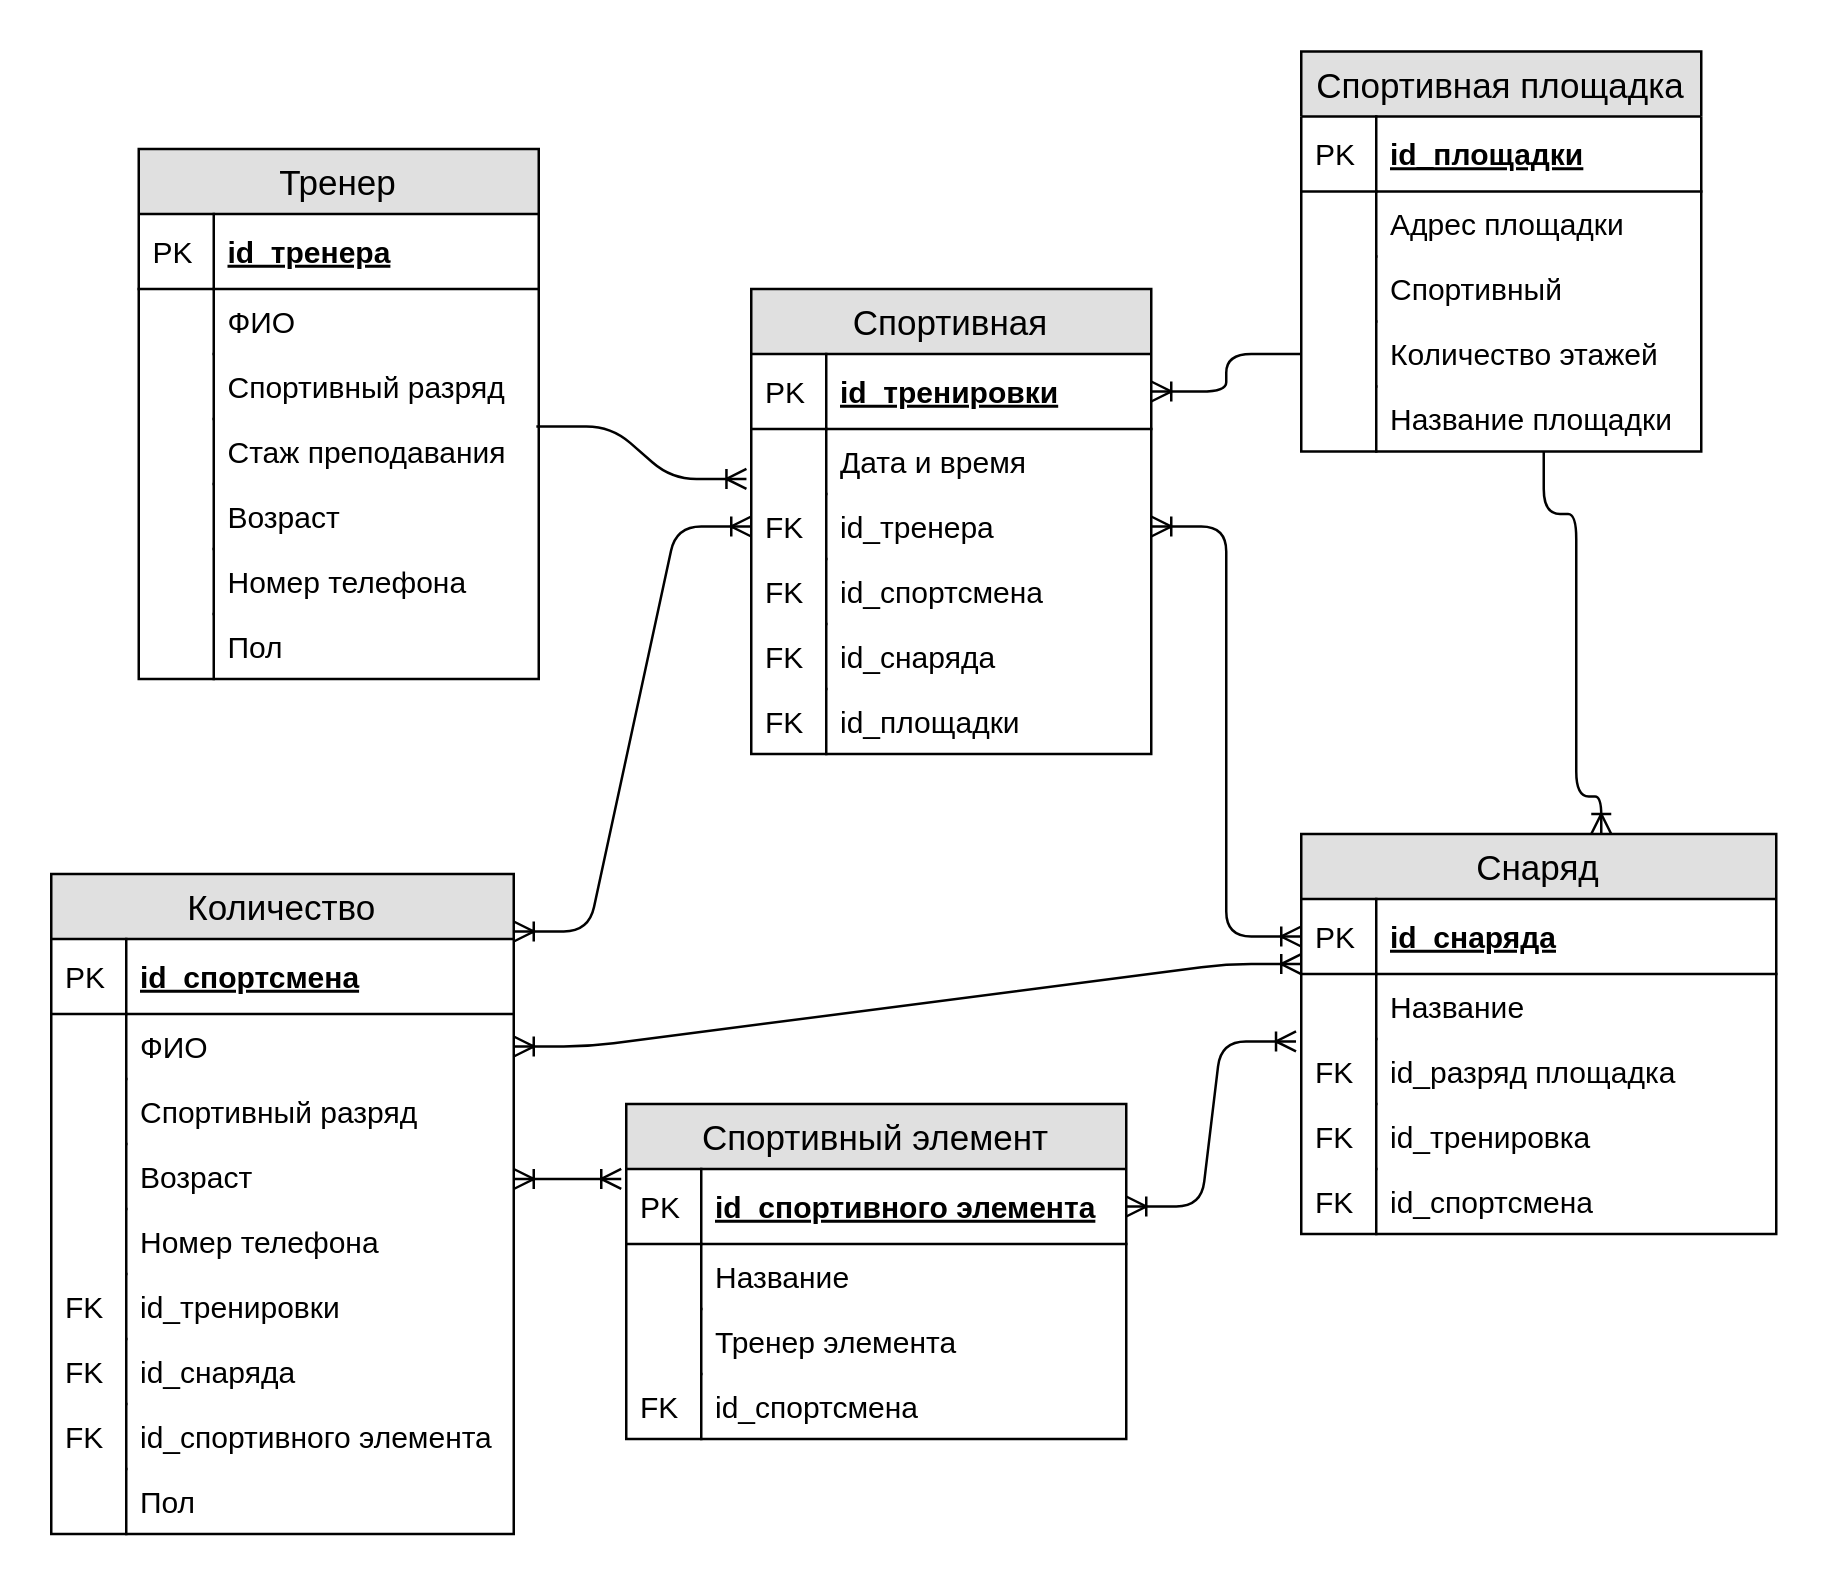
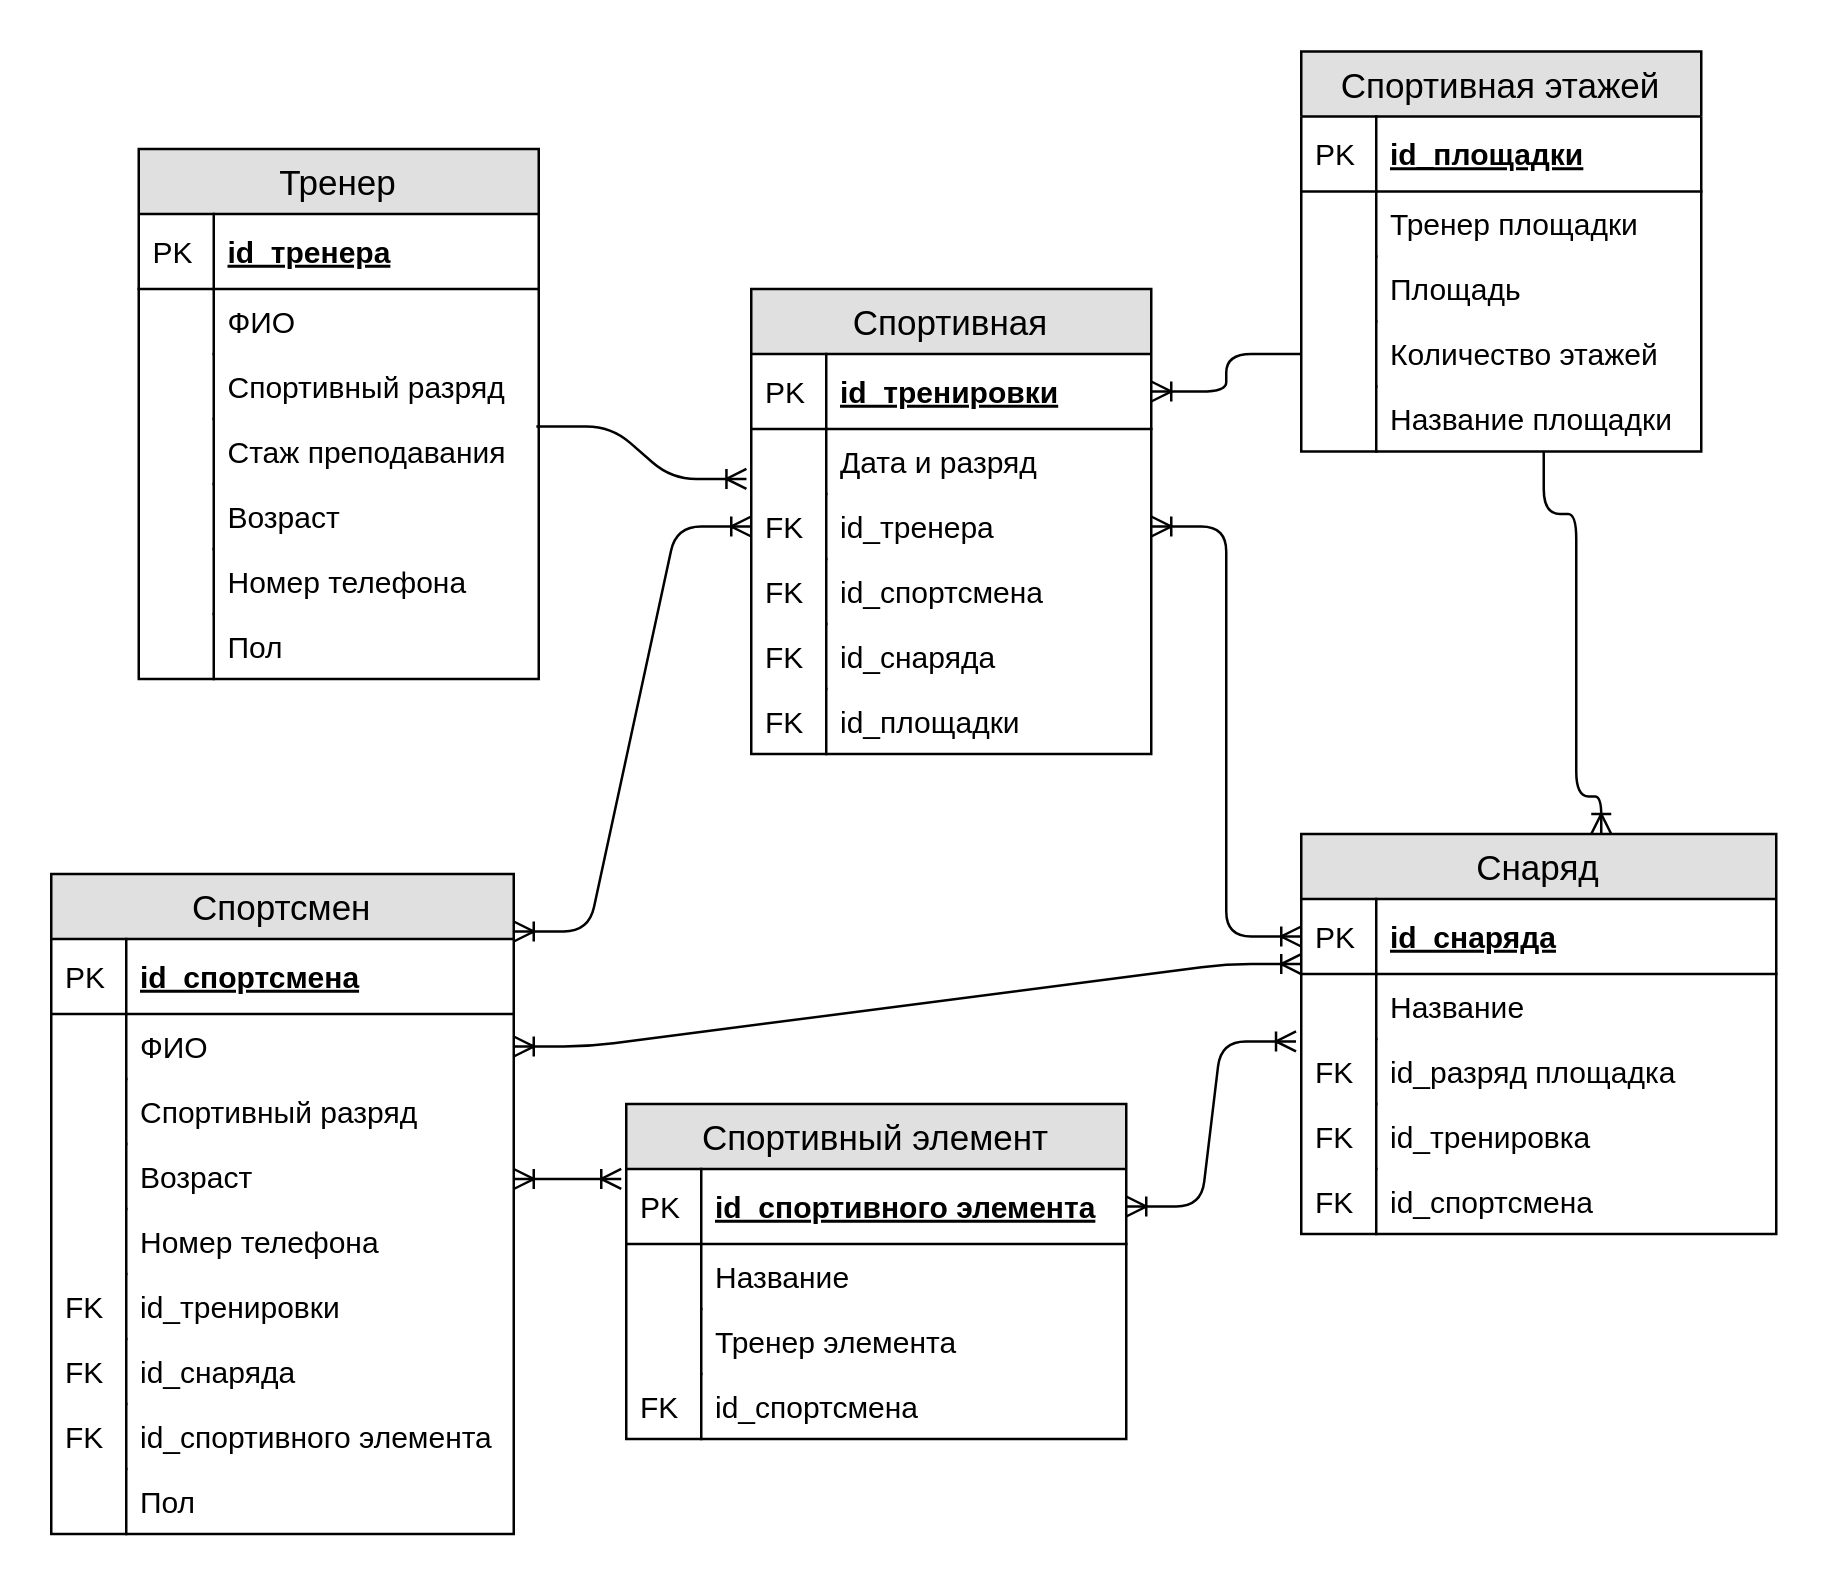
node "Спортивная площадка": label "Спортивная площадка" -> "Спортивная этажей"
node "Адрес площадки": label "Адрес площадки" -> "Тренер площадки"
node "Спортивный": label "Спортивный" -> "Площадь"
node "Дата и время": label "Дата и время" -> "Дата и разряд"
node "Количество": label "Количество" -> "Спортсмен"
